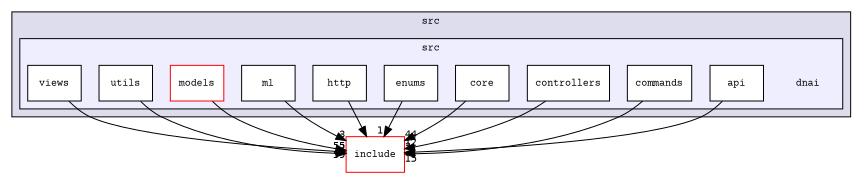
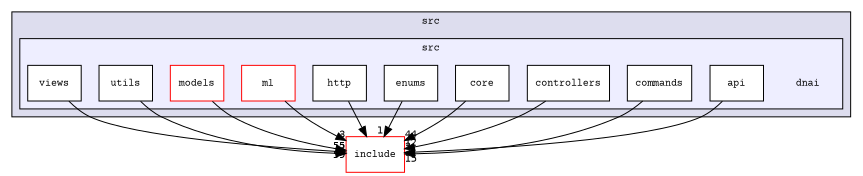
node "ml": color black -> red
